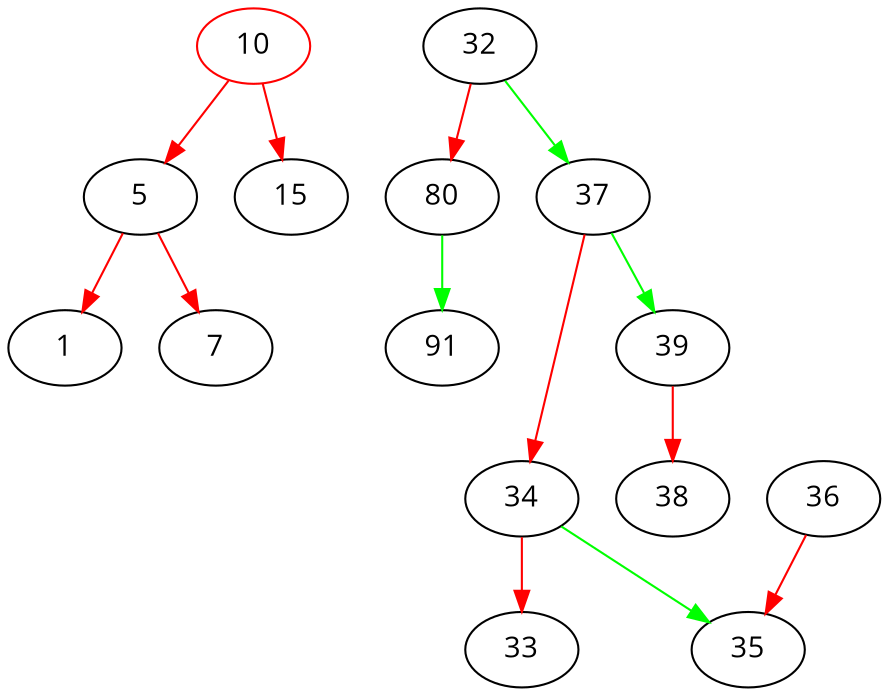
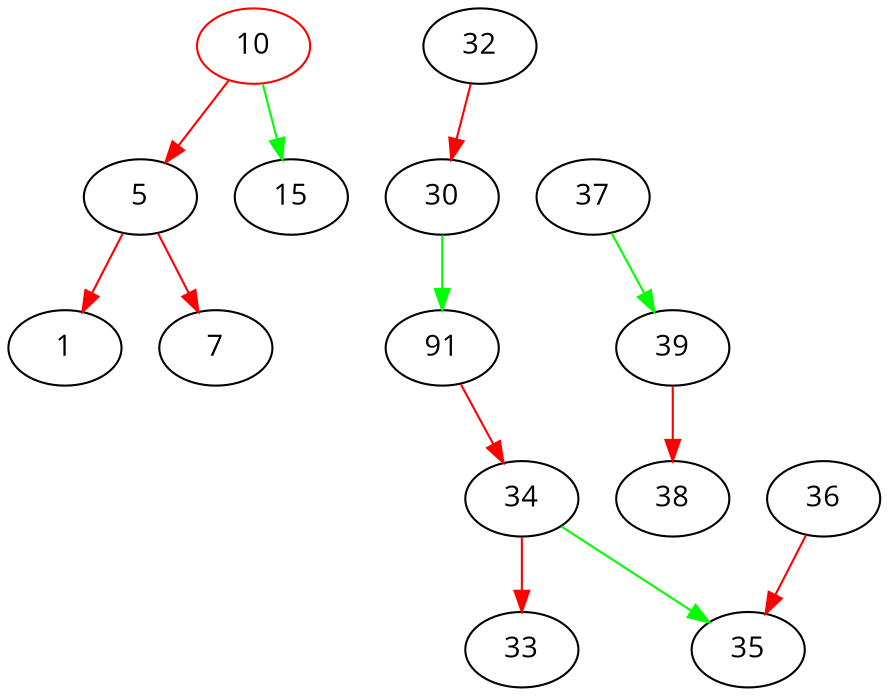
edge "10" -> "15": color red -> green
edge "32" -> "37": removed
node "80": label "80" -> "30"
edge "37" -> "34": now "91" -> "34"
